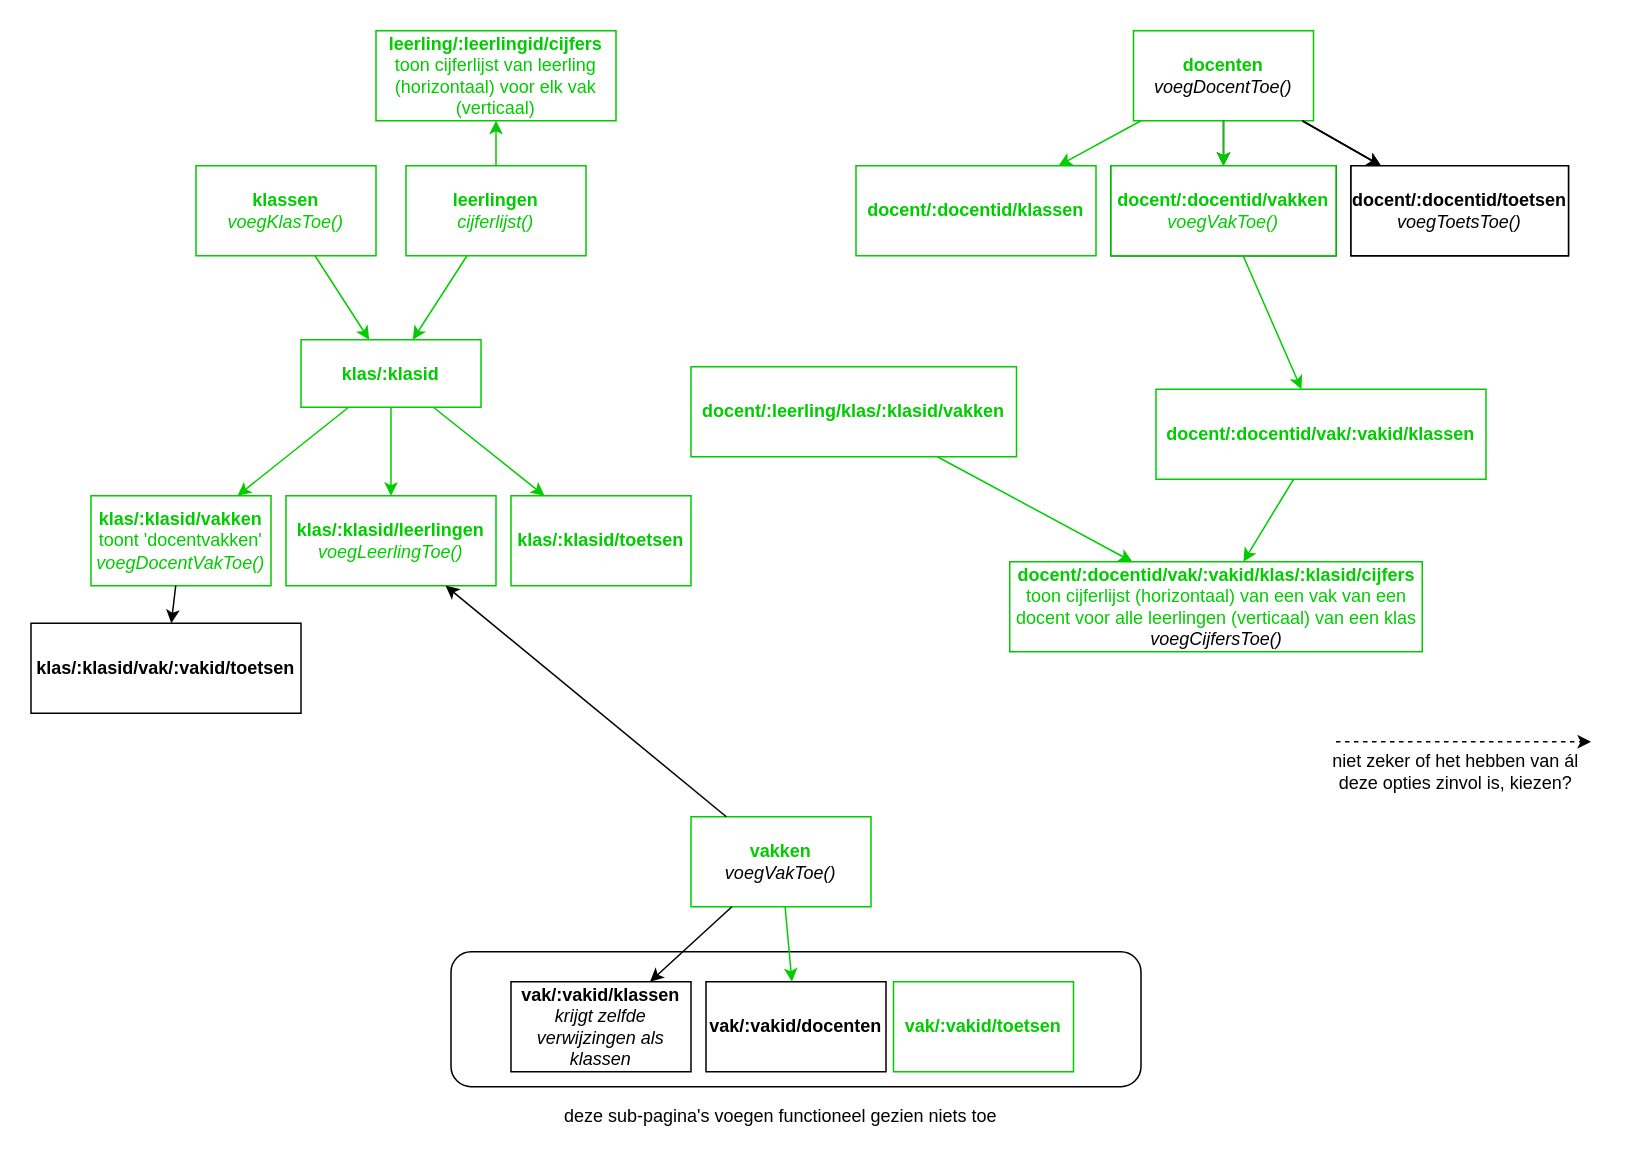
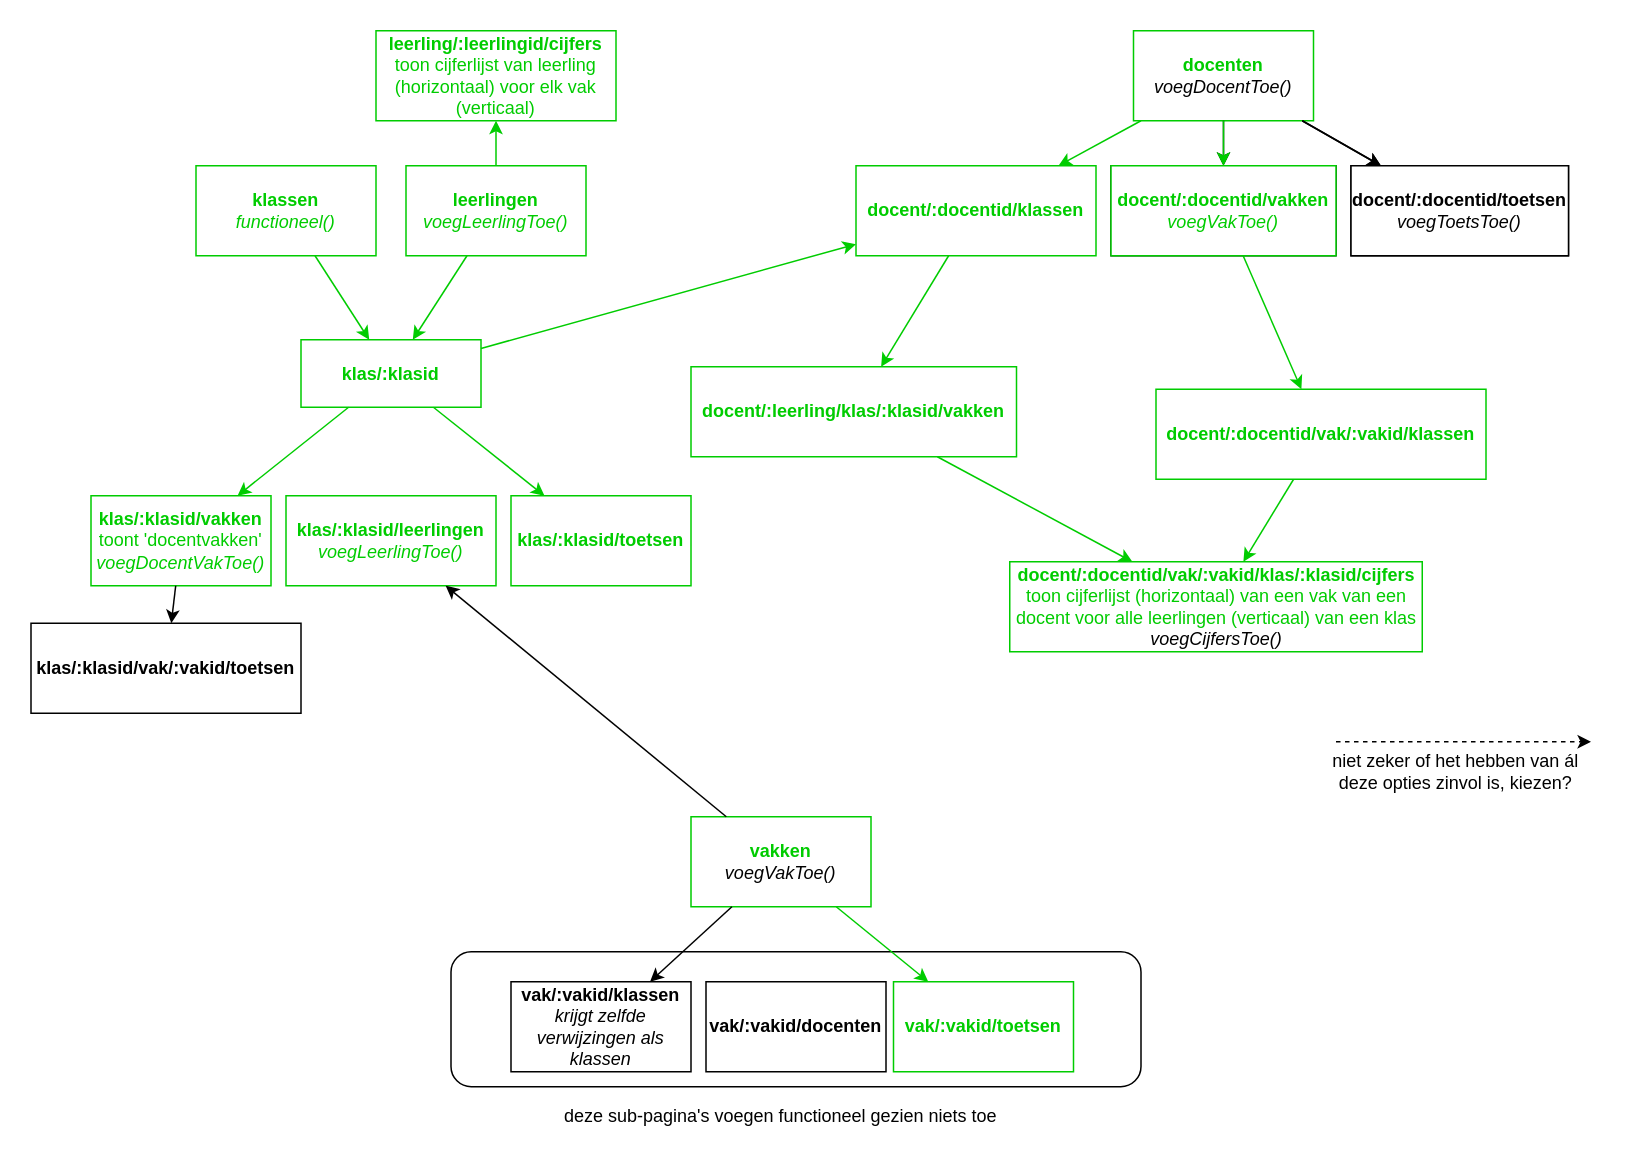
node "klassen voegKlasToe()": label "klassen voegKlasToe()" -> "klassen functioneel()"
node "leerlingen cijferlijst()": label "leerlingen cijferlijst()" -> "leerlingen voegLeerlingToe()"
edge "docent/:docentid/klassen" -> "docent/:leerling/klas/:klasid/vakken": added
edge "klas/:klasid" -> "klas/:klasid/leerlingen voegLeerlingToe()": now "klas/:klasid" -> "docent/:docentid/klassen"
edge "vakken voegVakToe()" -> "vak/:vakid/docenten": now "vakken voegVakToe()" -> "vak/:vakid/toetsen"
